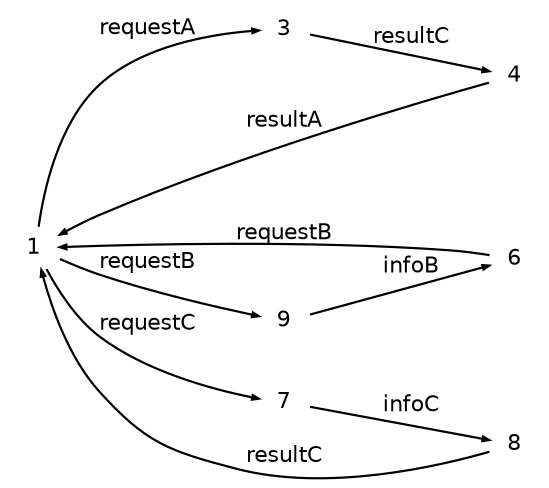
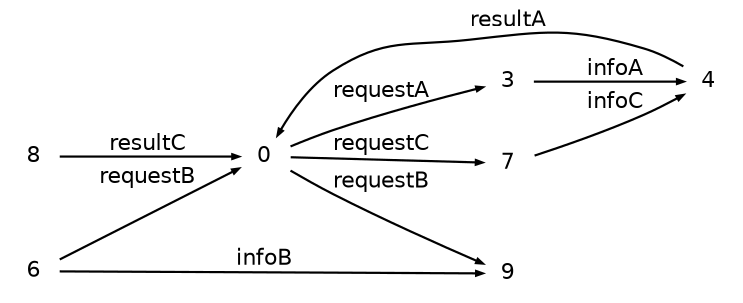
edge "3" -> "4": label "resultC" -> "infoA"
node "1": label "1" -> "0"
edge "9" -> "6": reversed
edge "7" -> "8": now "7" -> "4"
